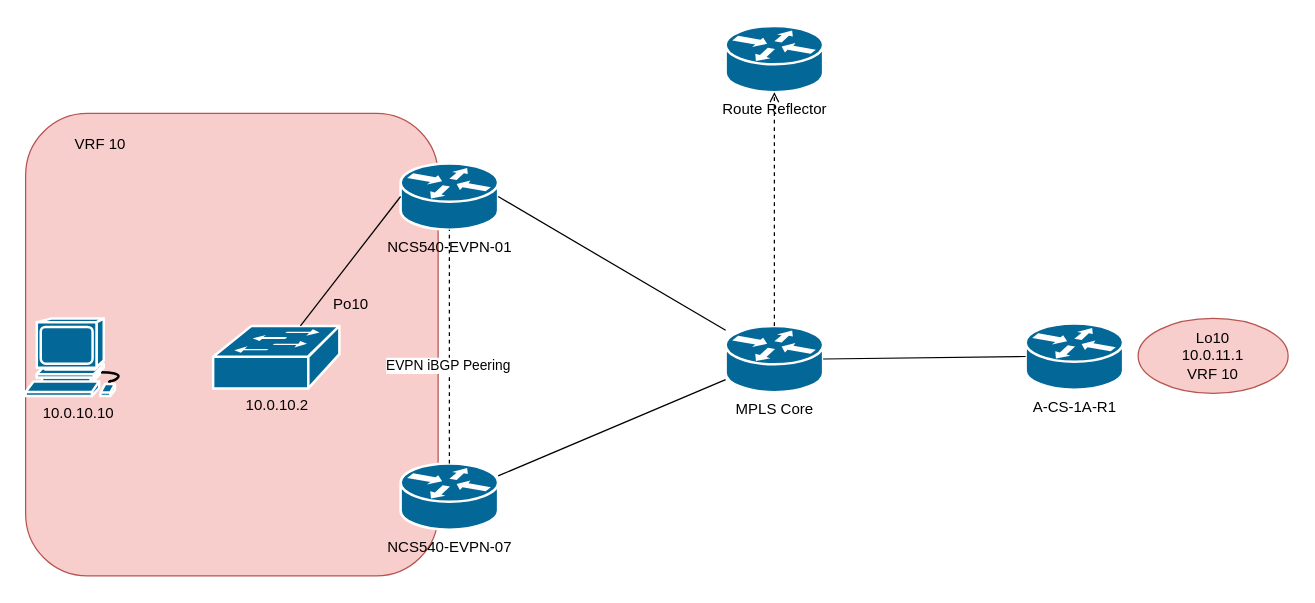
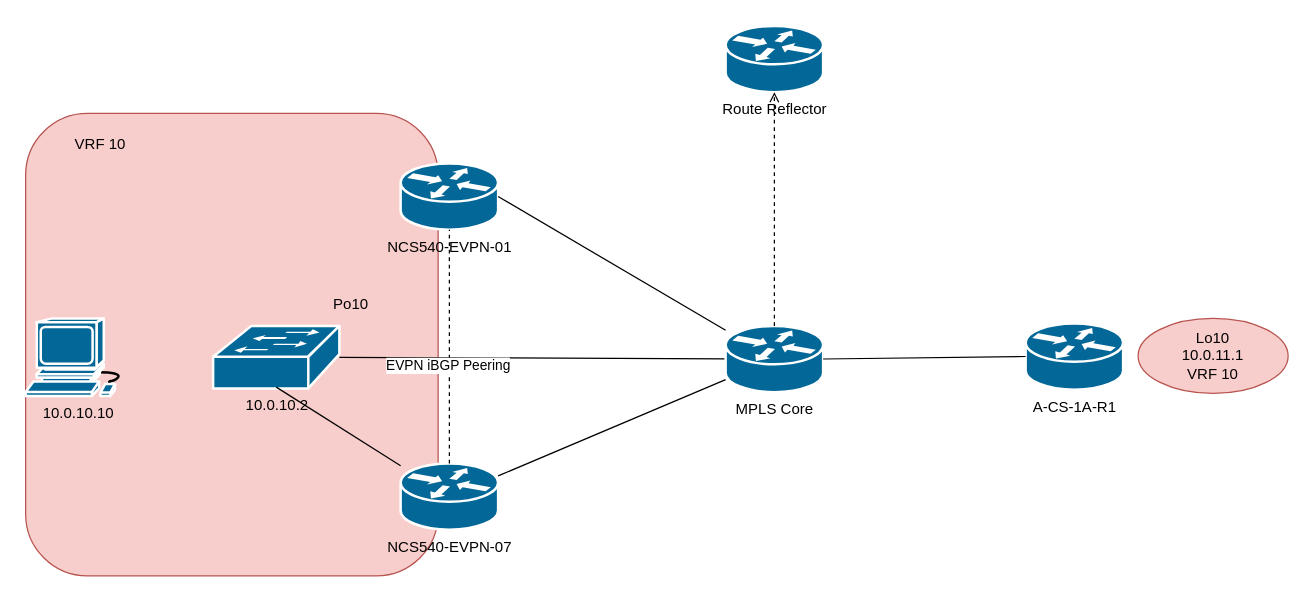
edge "NCS540-EVPN-01" -- "10.0.10.2": now "MPLS Core" -- "10.0.10.2"
edge "10.0.10.2" -- "NCS540-EVPN-07": added
